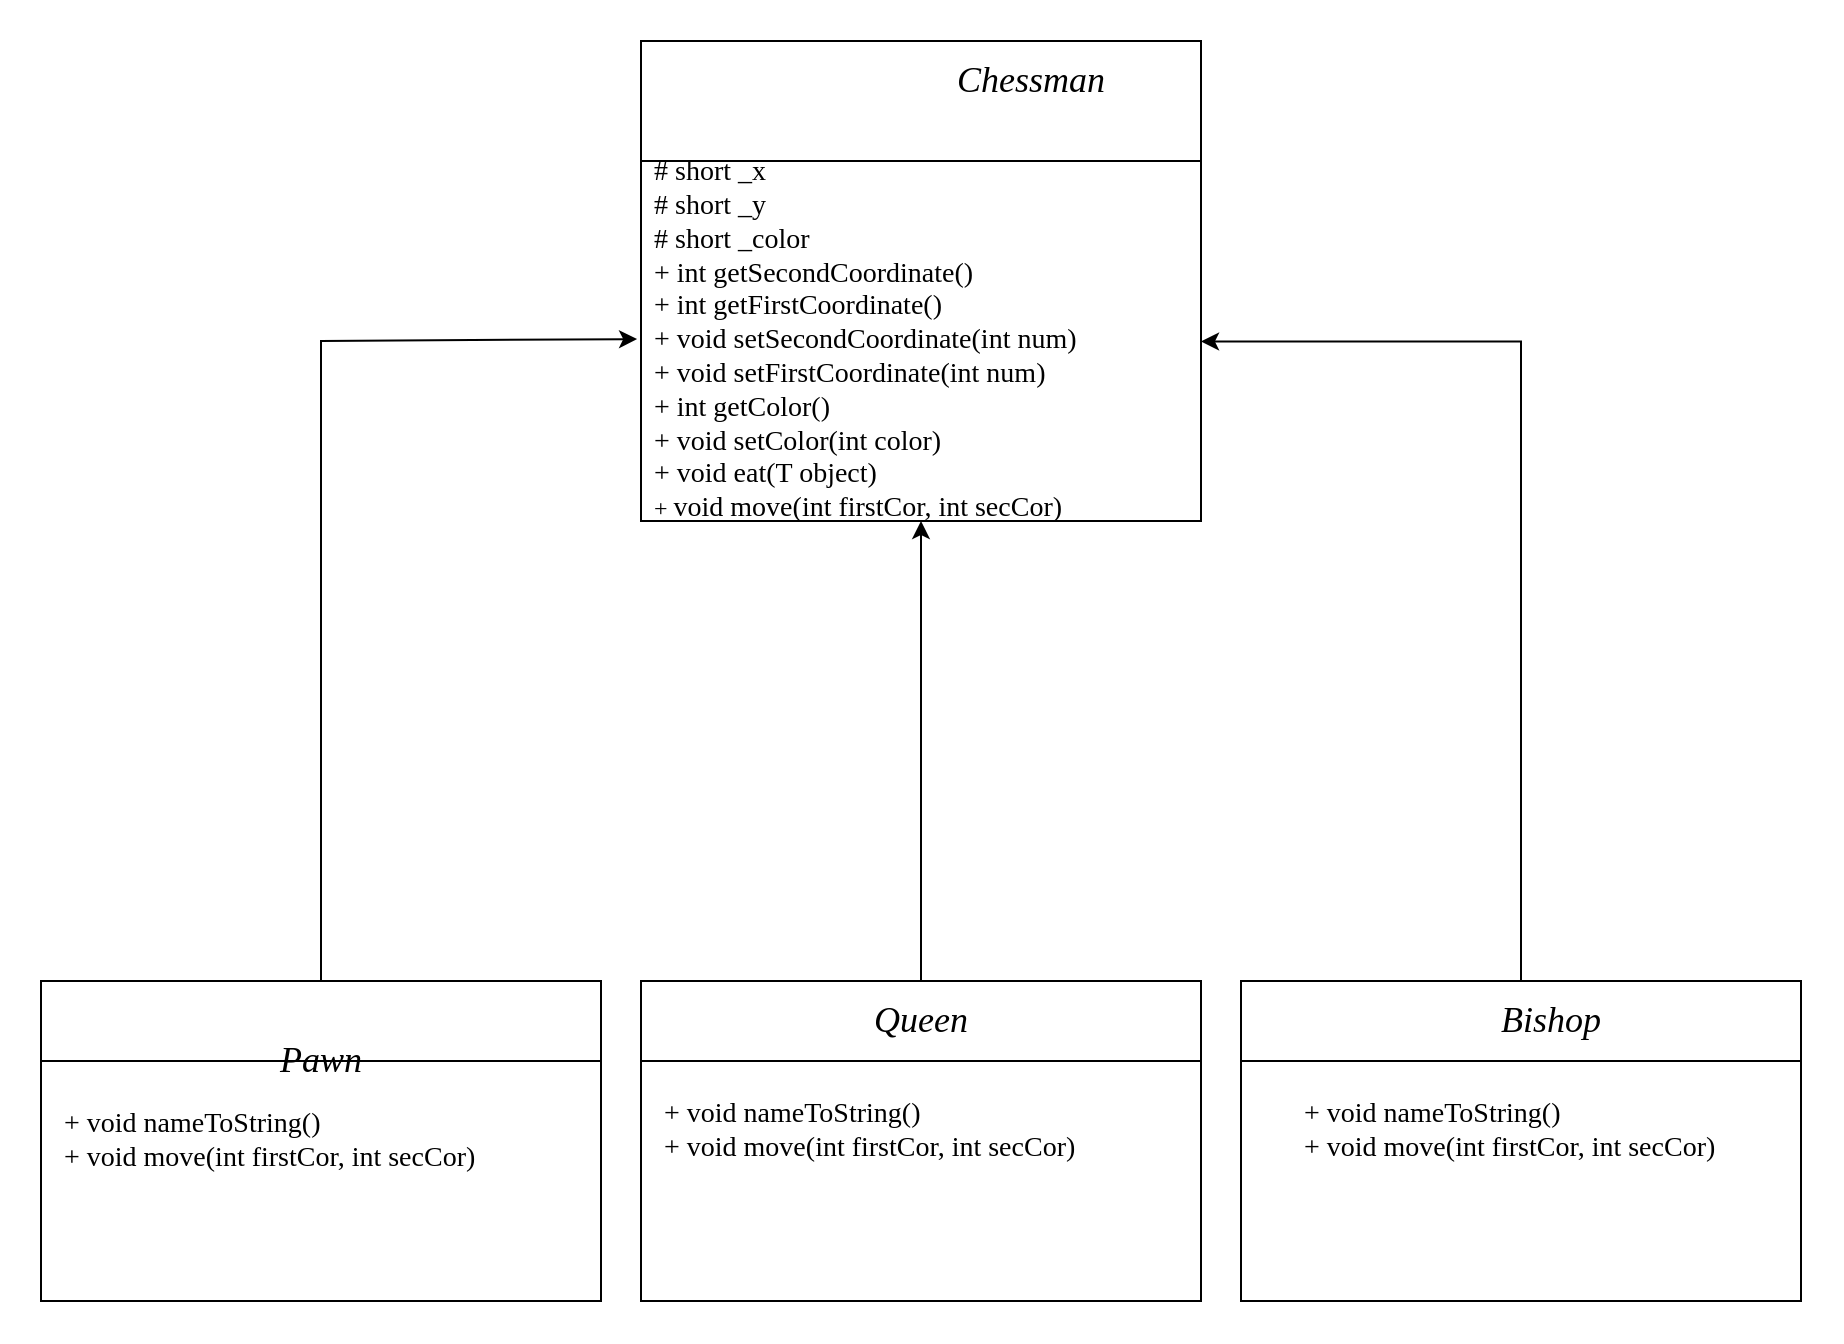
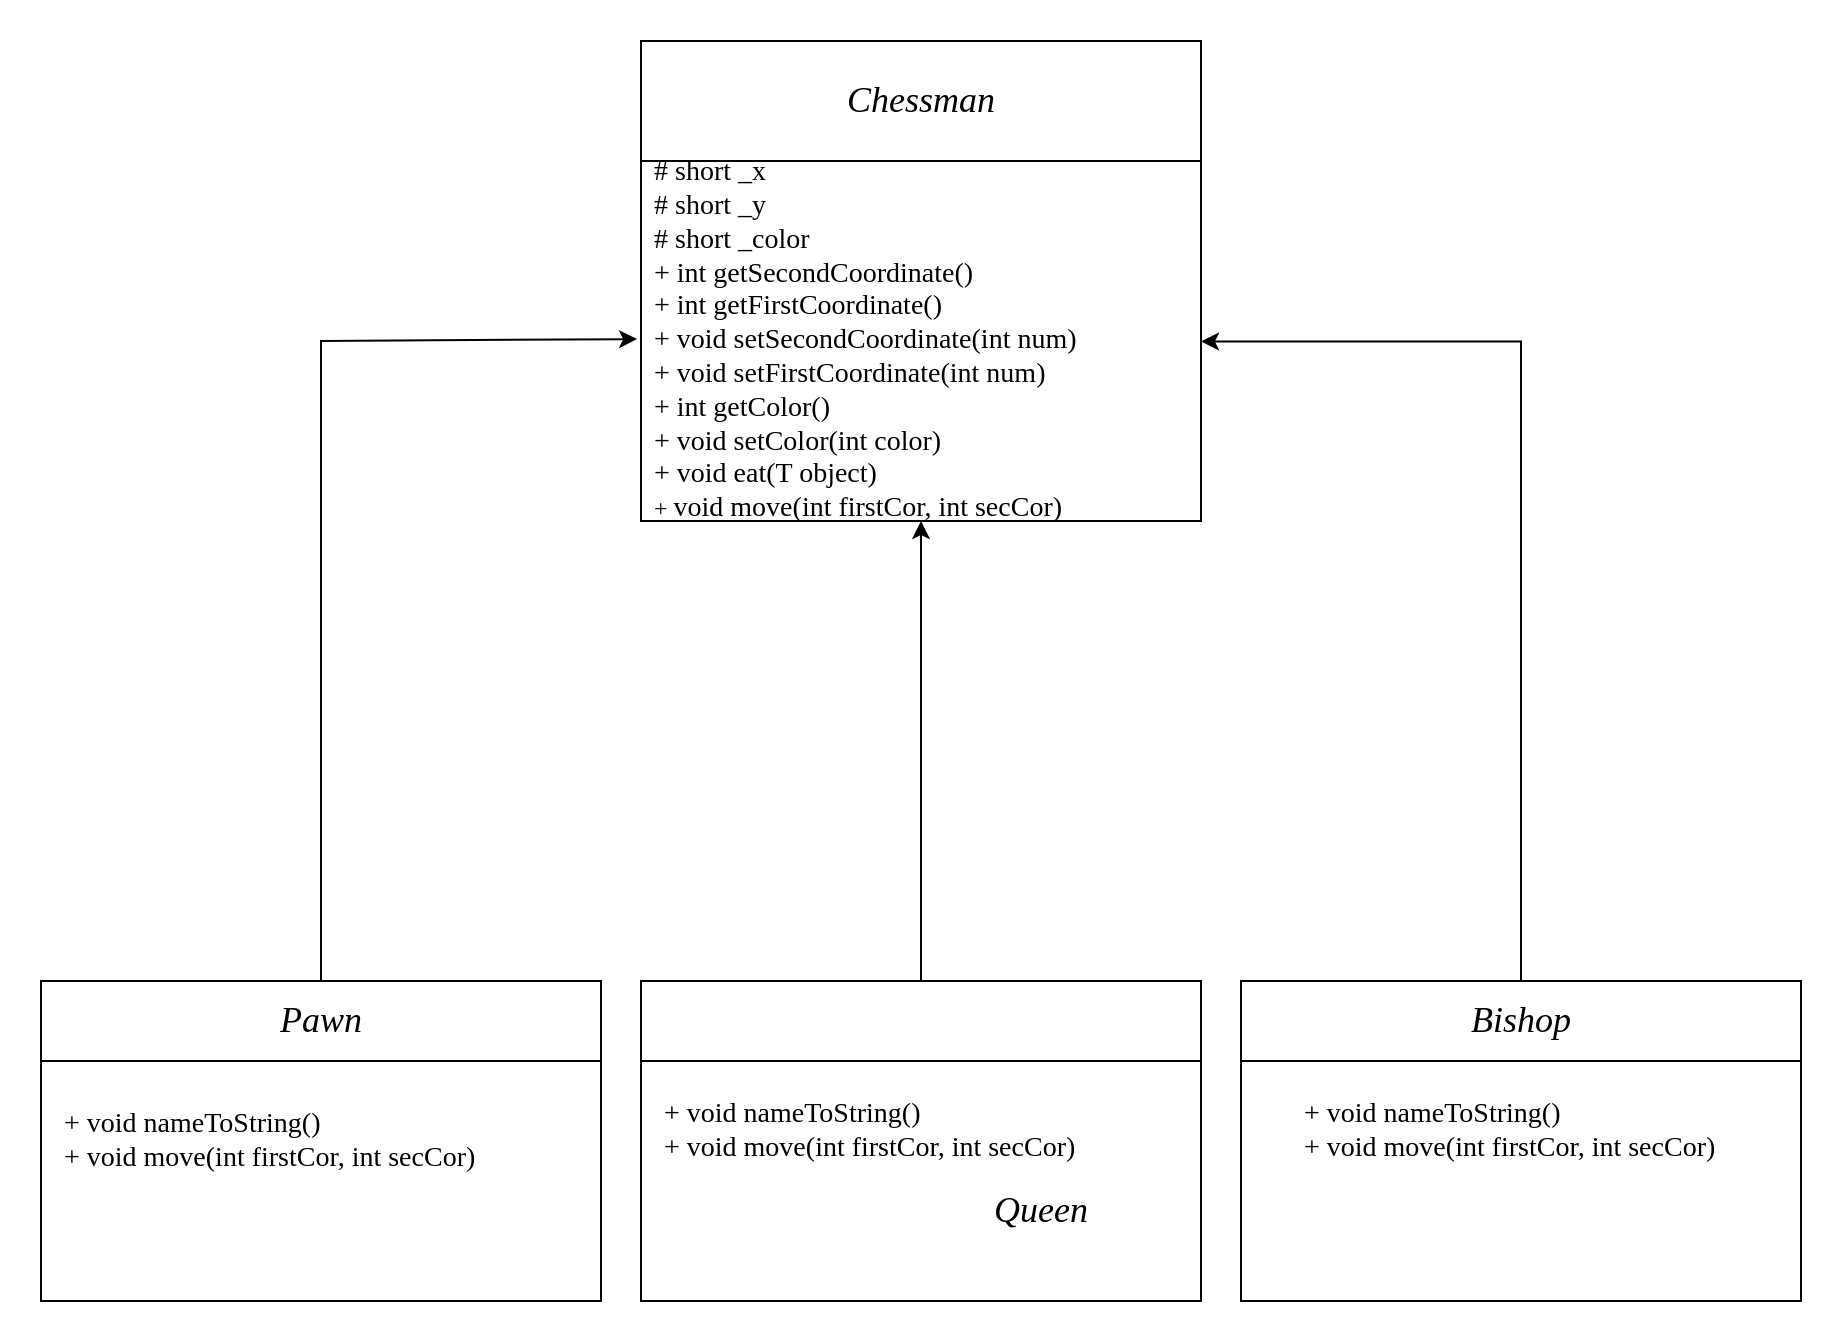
node "Chessman": moved (1031, 81) -> (921, 101)
node "Queen": moved (921, 1021) -> (1041, 1211)
node "Bishop": moved (1551, 1021) -> (1521, 1021)
node "Pawn": moved (321, 1061) -> (321, 1021)
